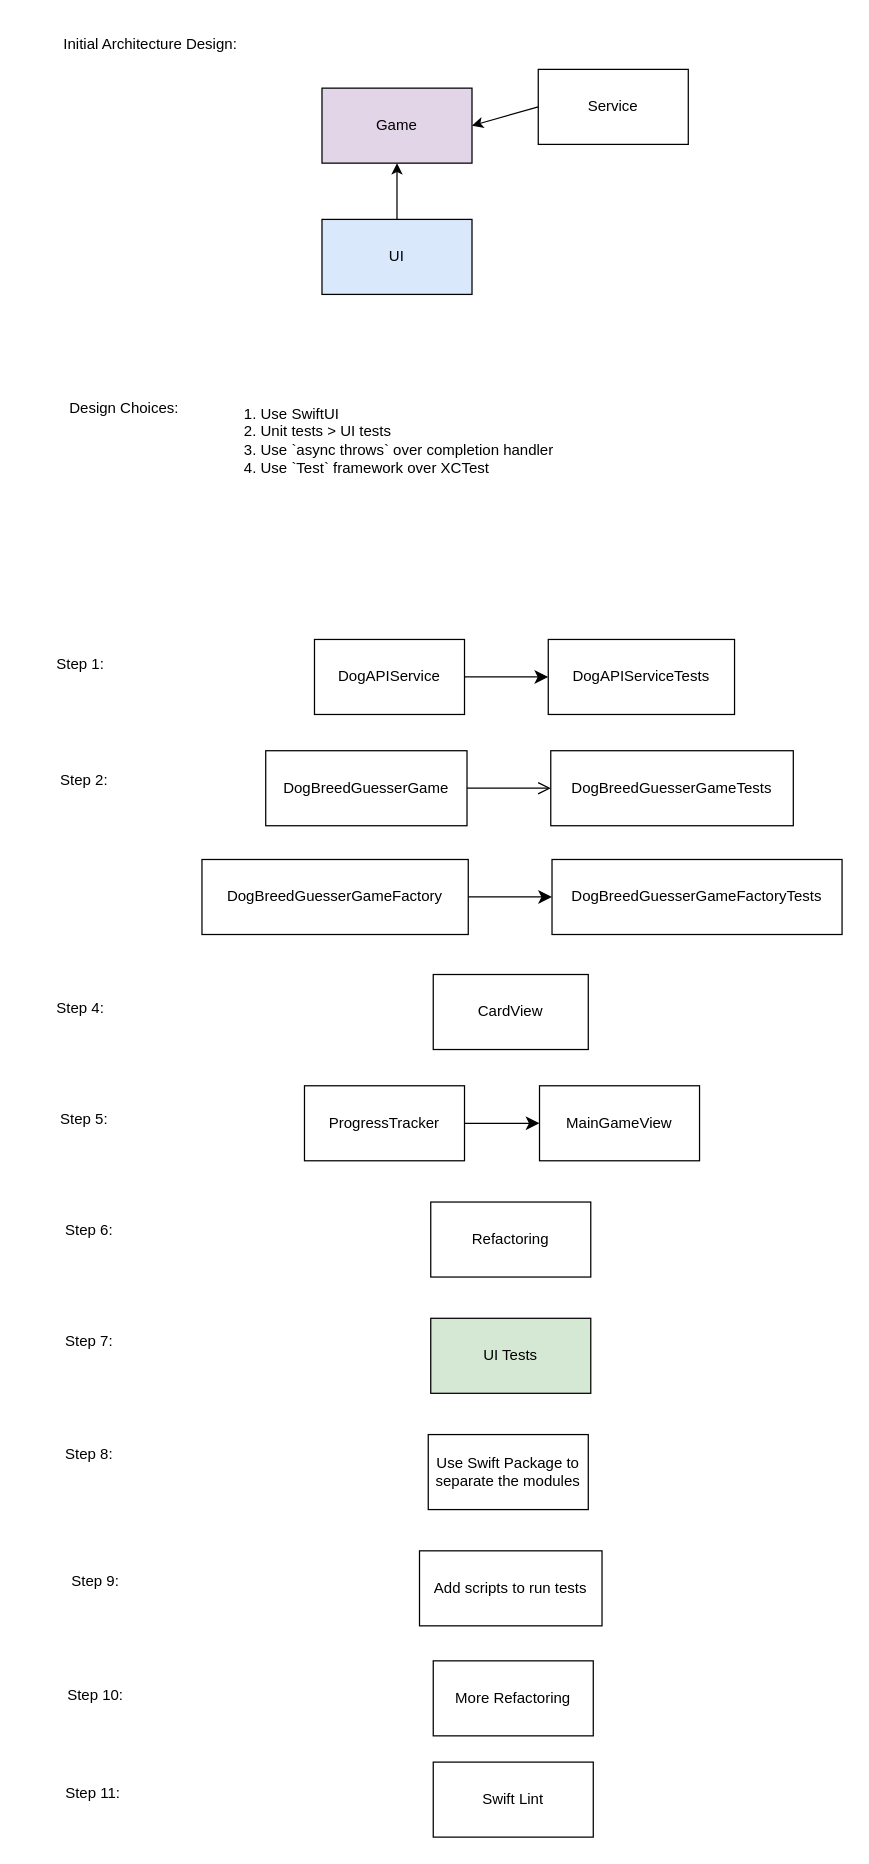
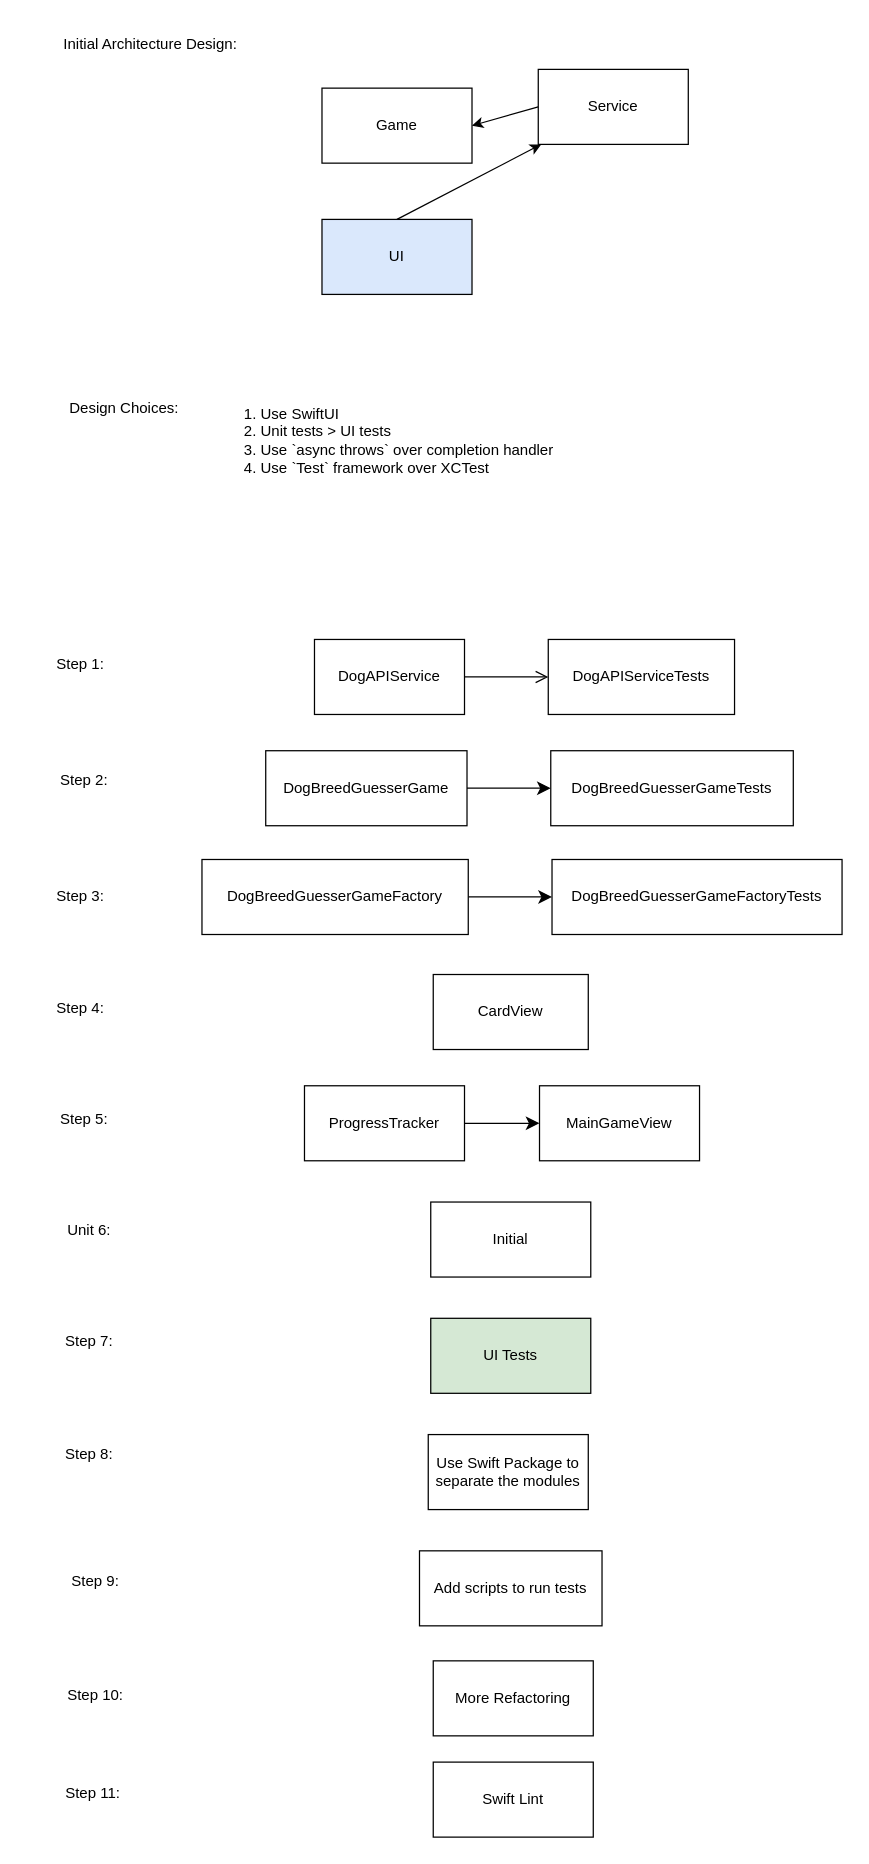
node "Game": fillcolor #e1d5e7 -> #ffffff
edge "UI" -> "Game": now "UI" -> "Service"
edge "DogAPIService" -> "DogAPIServiceTests": arrowhead classic -> open
edge "DogBreedGuesserGame" -> "DogBreedGuesserGameTests": arrowhead open -> classic
node "Step 3:": added
node "Step 6:": label "Step 6:" -> "Unit 6:"
node "Refactoring": label "Refactoring" -> "Initial"
